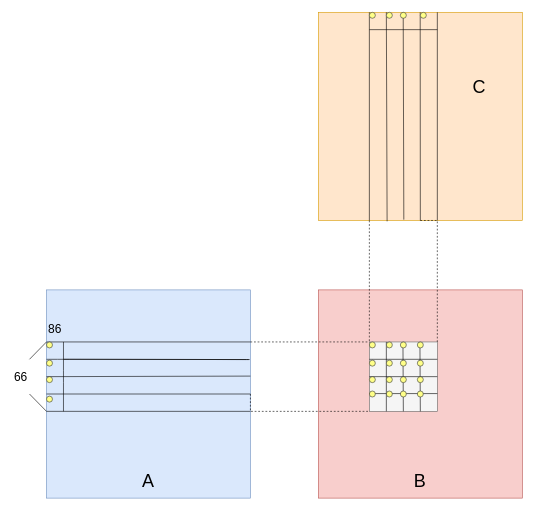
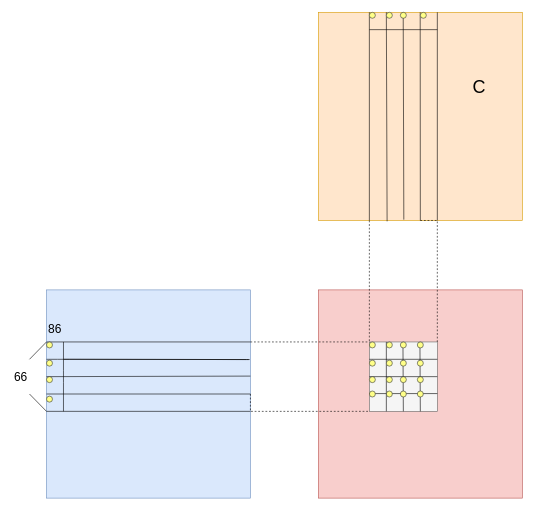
node "A": removed
node "B": removed
